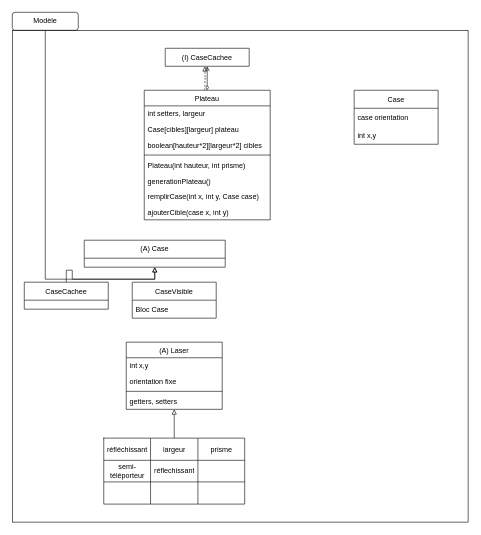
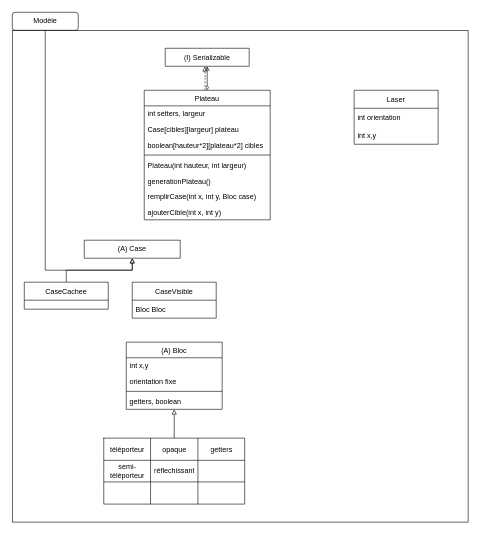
node "(I) CaseCachee": label "(I) CaseCachee" -> "(I) Serializable"
node "Case": label "Case" -> "Laser"
node "case orientation": label "case orientation" -> "int orientation"
node "boolean[hauteur*2][largeur*2] cibles": label "boolean[hauteur*2][largeur*2] cibles" -> "boolean[hauteur*2][plateau*2] cibles"
node "Plateau(int hauteur, int prisme)": label "Plateau(int hauteur, int prisme)" -> "Plateau(int hauteur, int largeur)"
node "remplirCase(int x, int y, Case case)": label "remplirCase(int x, int y, Case case)" -> "remplirCase(int x, int y, Bloc case)"
node "ajouterCible(case x, int y)": label "ajouterCible(case x, int y)" -> "ajouterCible(int x, int y)"
node "(A) Case": size 141x27 -> 96x18
node "Bloc Case": label "Bloc Case" -> "Bloc Bloc"
node "(A) Laser": label "(A) Laser" -> "(A) Bloc"
node "getters, setters": label "getters, setters" -> "getters, boolean"
node "réfléchissant": label "réfléchissant" -> "téléporteur"
node "largeur": label "largeur" -> "opaque"
node "prisme": label "prisme" -> "getters"
